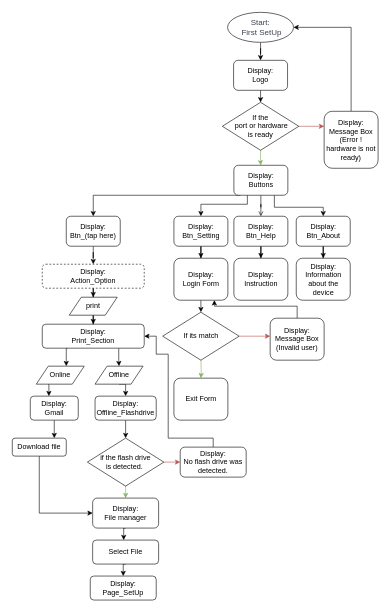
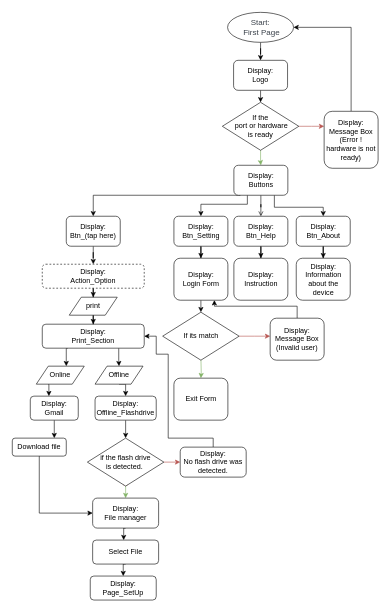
node "Start: First SetUp": label "Start: First SetUp" -> "Start: First Page"
